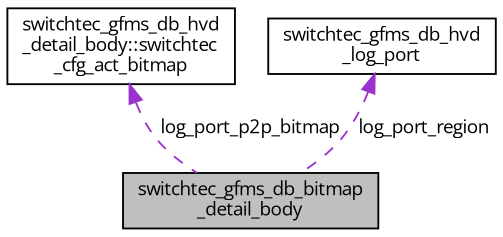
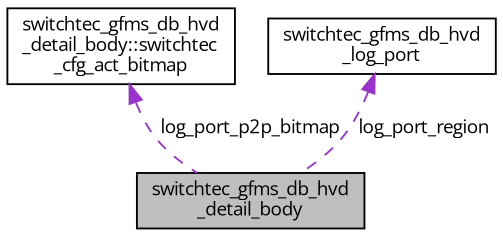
node "switchtec_gfms_db_bitmap _detail_body": label "switchtec_gfms_db_bitmap _detail_body" -> "switchtec_gfms_db_hvd _detail_body"
